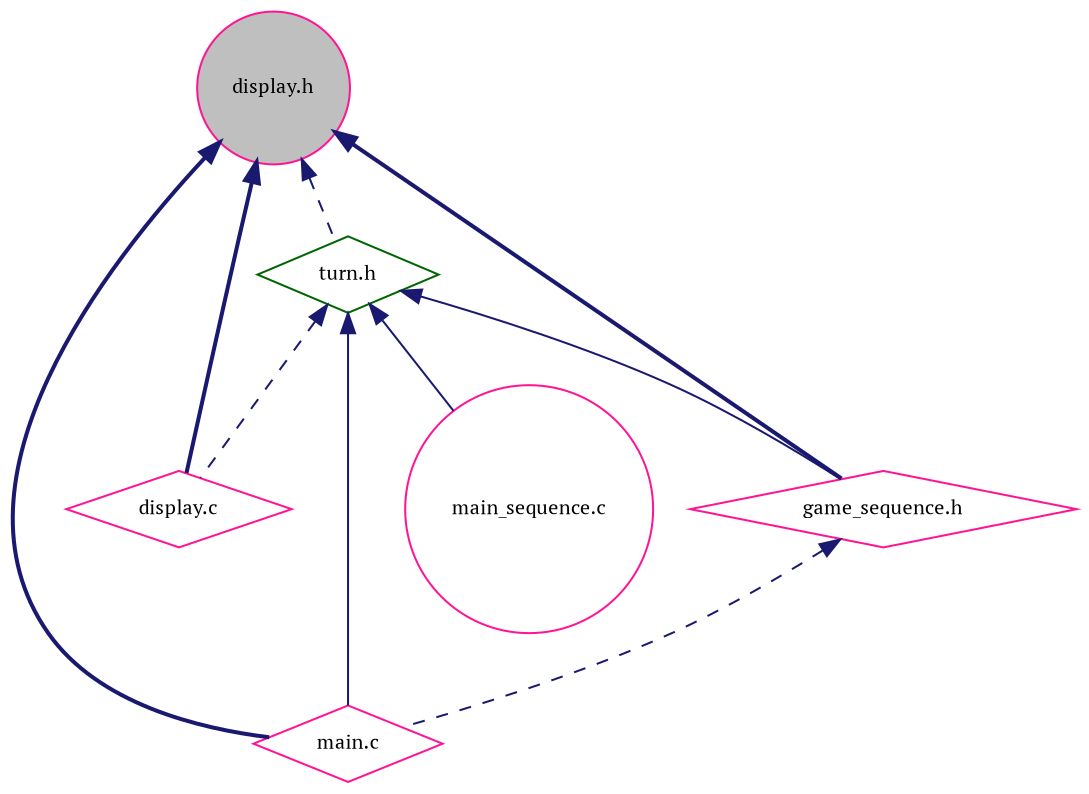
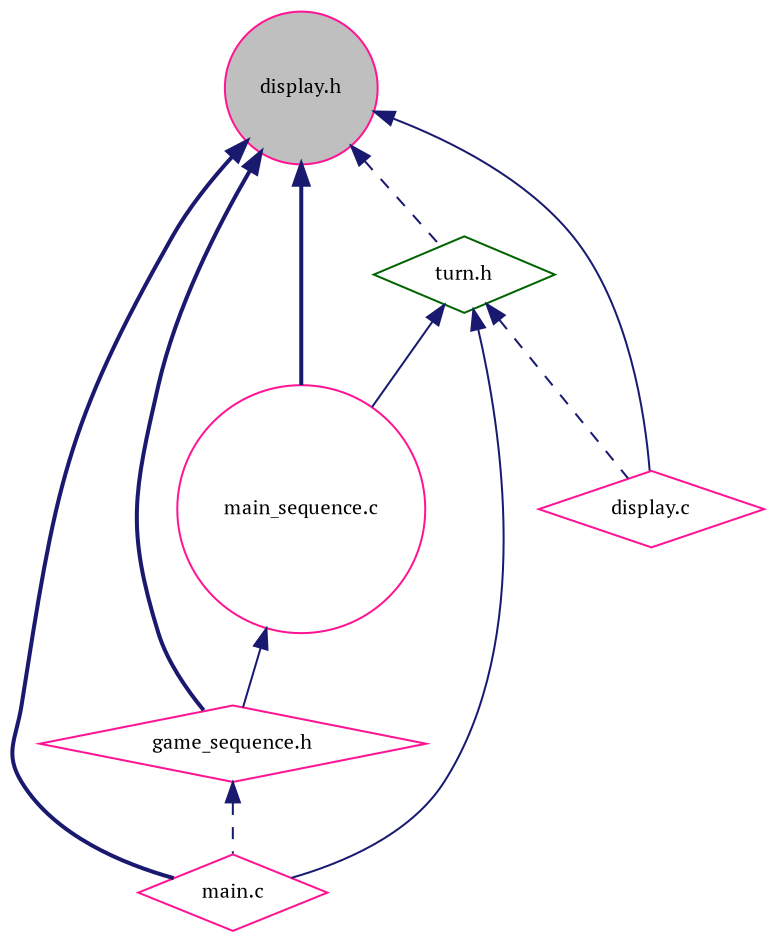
edge "main_sequence.c" -> "display.h": added
edge "display.c" -> "display.h": style bold -> solid
edge "game_sequence.h" -> "turn.h": now "game_sequence.h" -> "main_sequence.c"
